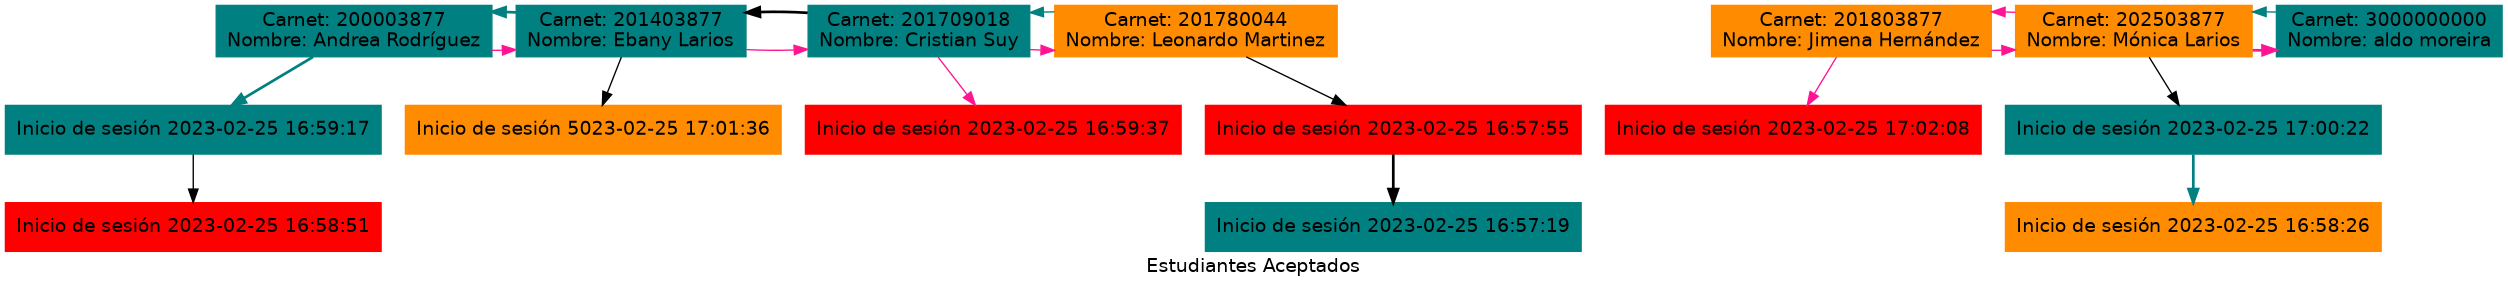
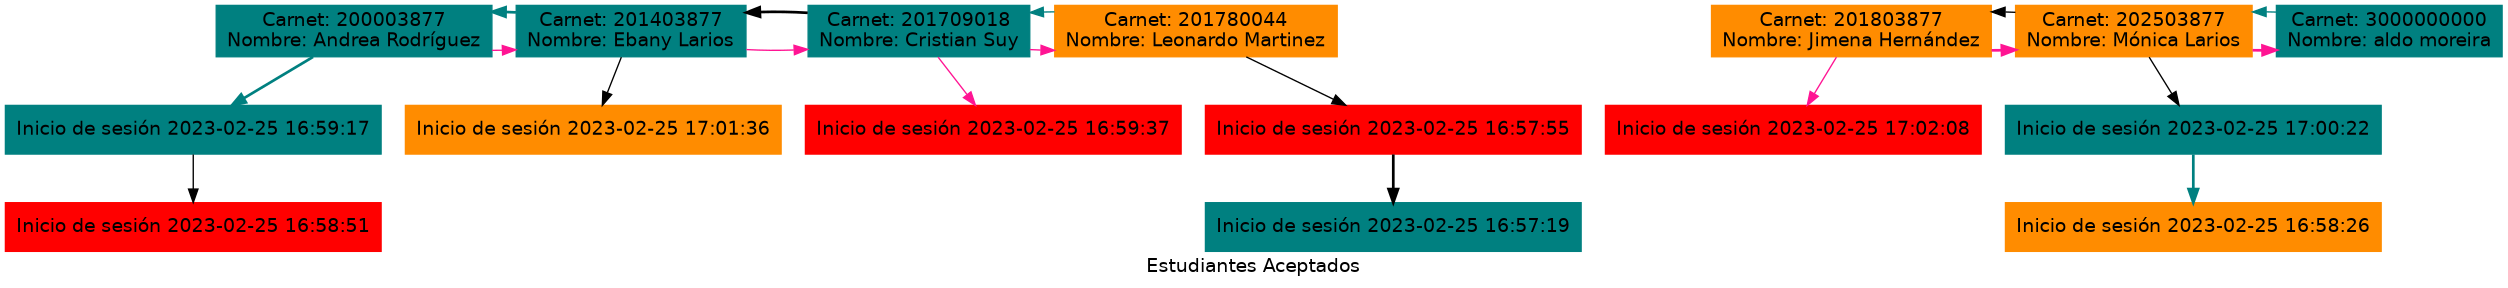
edge "Carnet: 202503877 Nombre: Mónica Larios" -> "Carnet: 201803877 Nombre: Jimena Hernández": color deeppink -> black
edge "Carnet: 201803877 Nombre: Jimena Hernández" -> "Carnet: 202503877 Nombre: Mónica Larios": style solid -> bold
node "Inicio de sesión 5023-02-25 17:01:36": label "Inicio de sesión 5023-02-25 17:01:36" -> "Inicio de sesión 2023-02-25 17:01:36"
